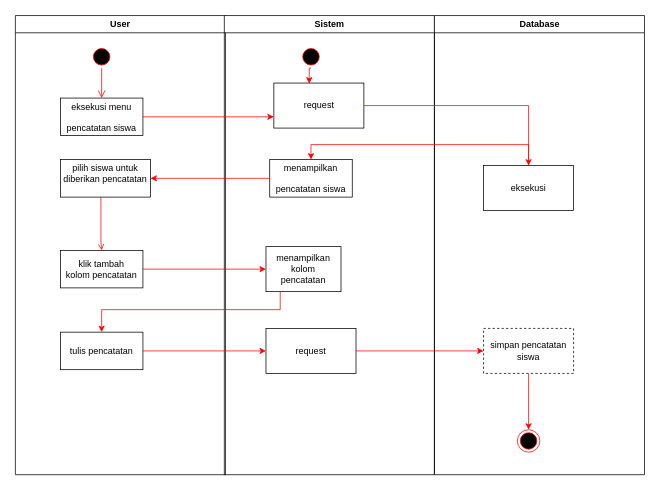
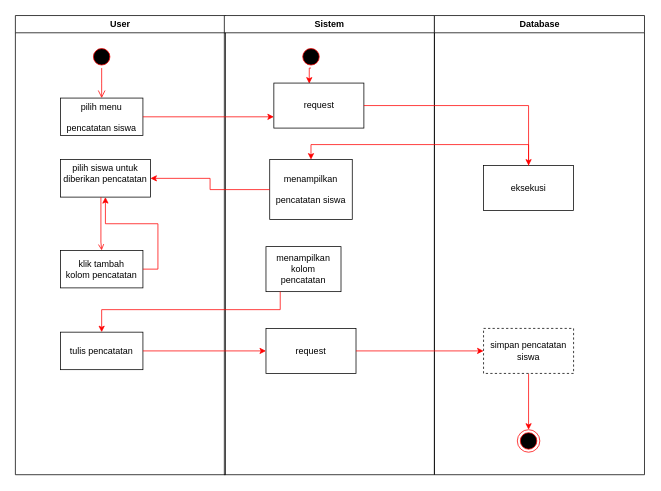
node "eksekusi menu pencatatan siswa": label "eksekusi menu pencatatan siswa" -> "pilih menu pencatatan siswa"
node "menampilkan pencatatan siswa": size 83x38 -> 83x60
edge "klik tambah kolom pencatatan" -> "menampilkan kolom pencatatan": now "klik tambah kolom pencatatan" -> "pilih siswa untuk diberikan pencatatan"
